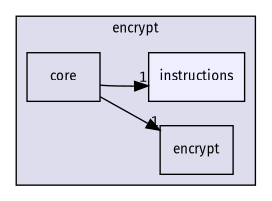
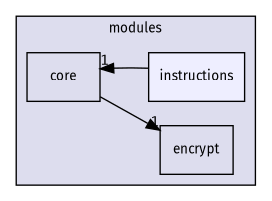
cluster "encrypt": label "encrypt" -> "modules"
edge "core" -> "instructions": reversed
